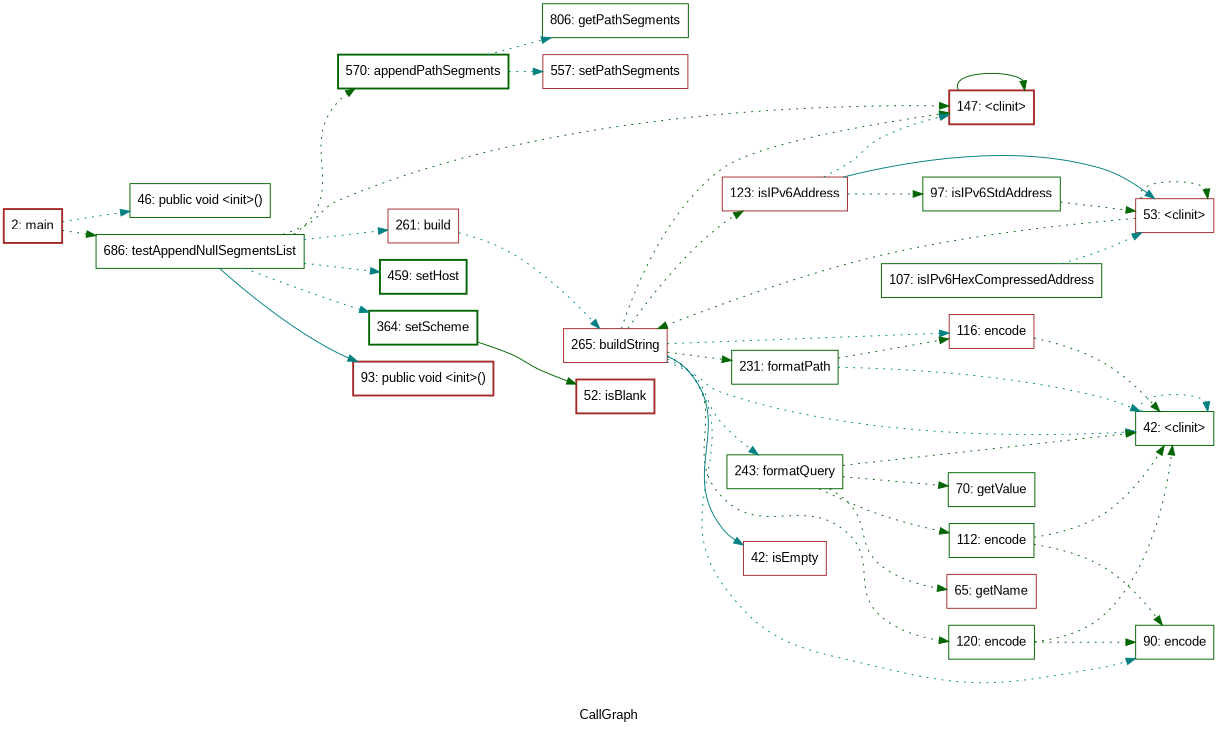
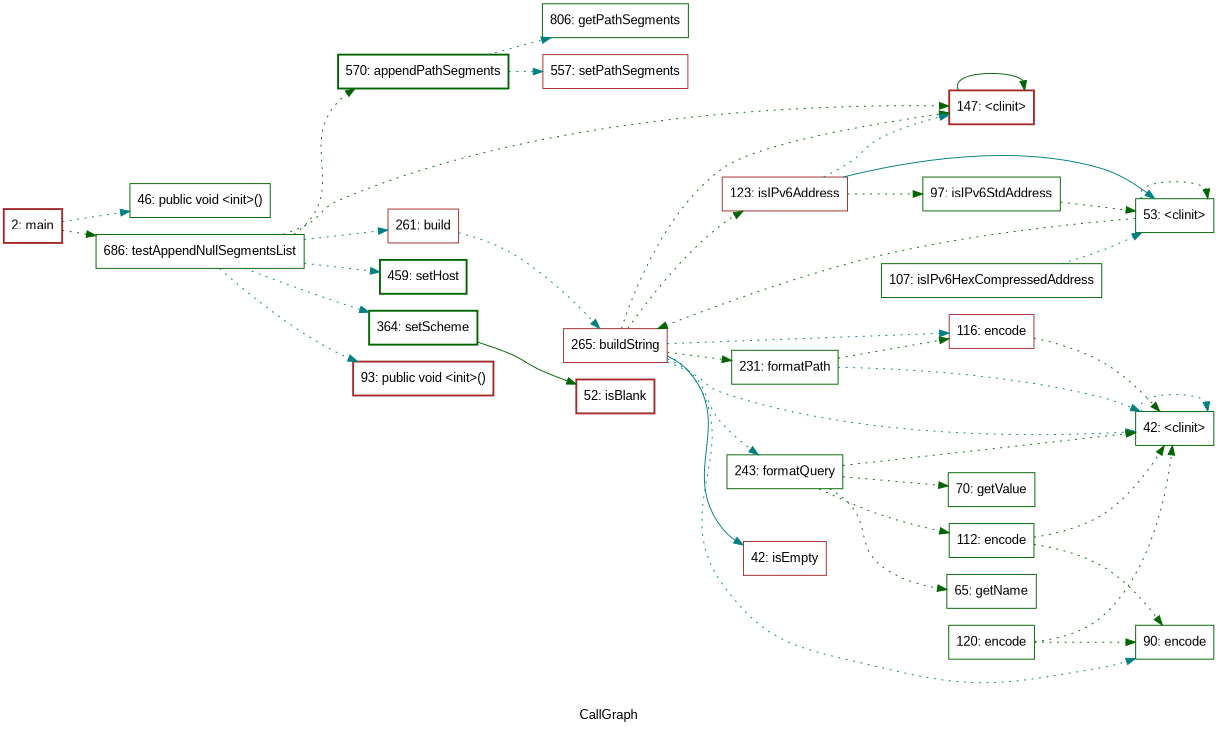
node "53: <clinit>": color brown -> darkgreen
edge "686: testAppendNullSegmentsList" -> "93: public void <init>()": style solid -> dotted
edge "265: buildString" -> "120: encode": removed
node "65: getName": color brown -> darkgreen
